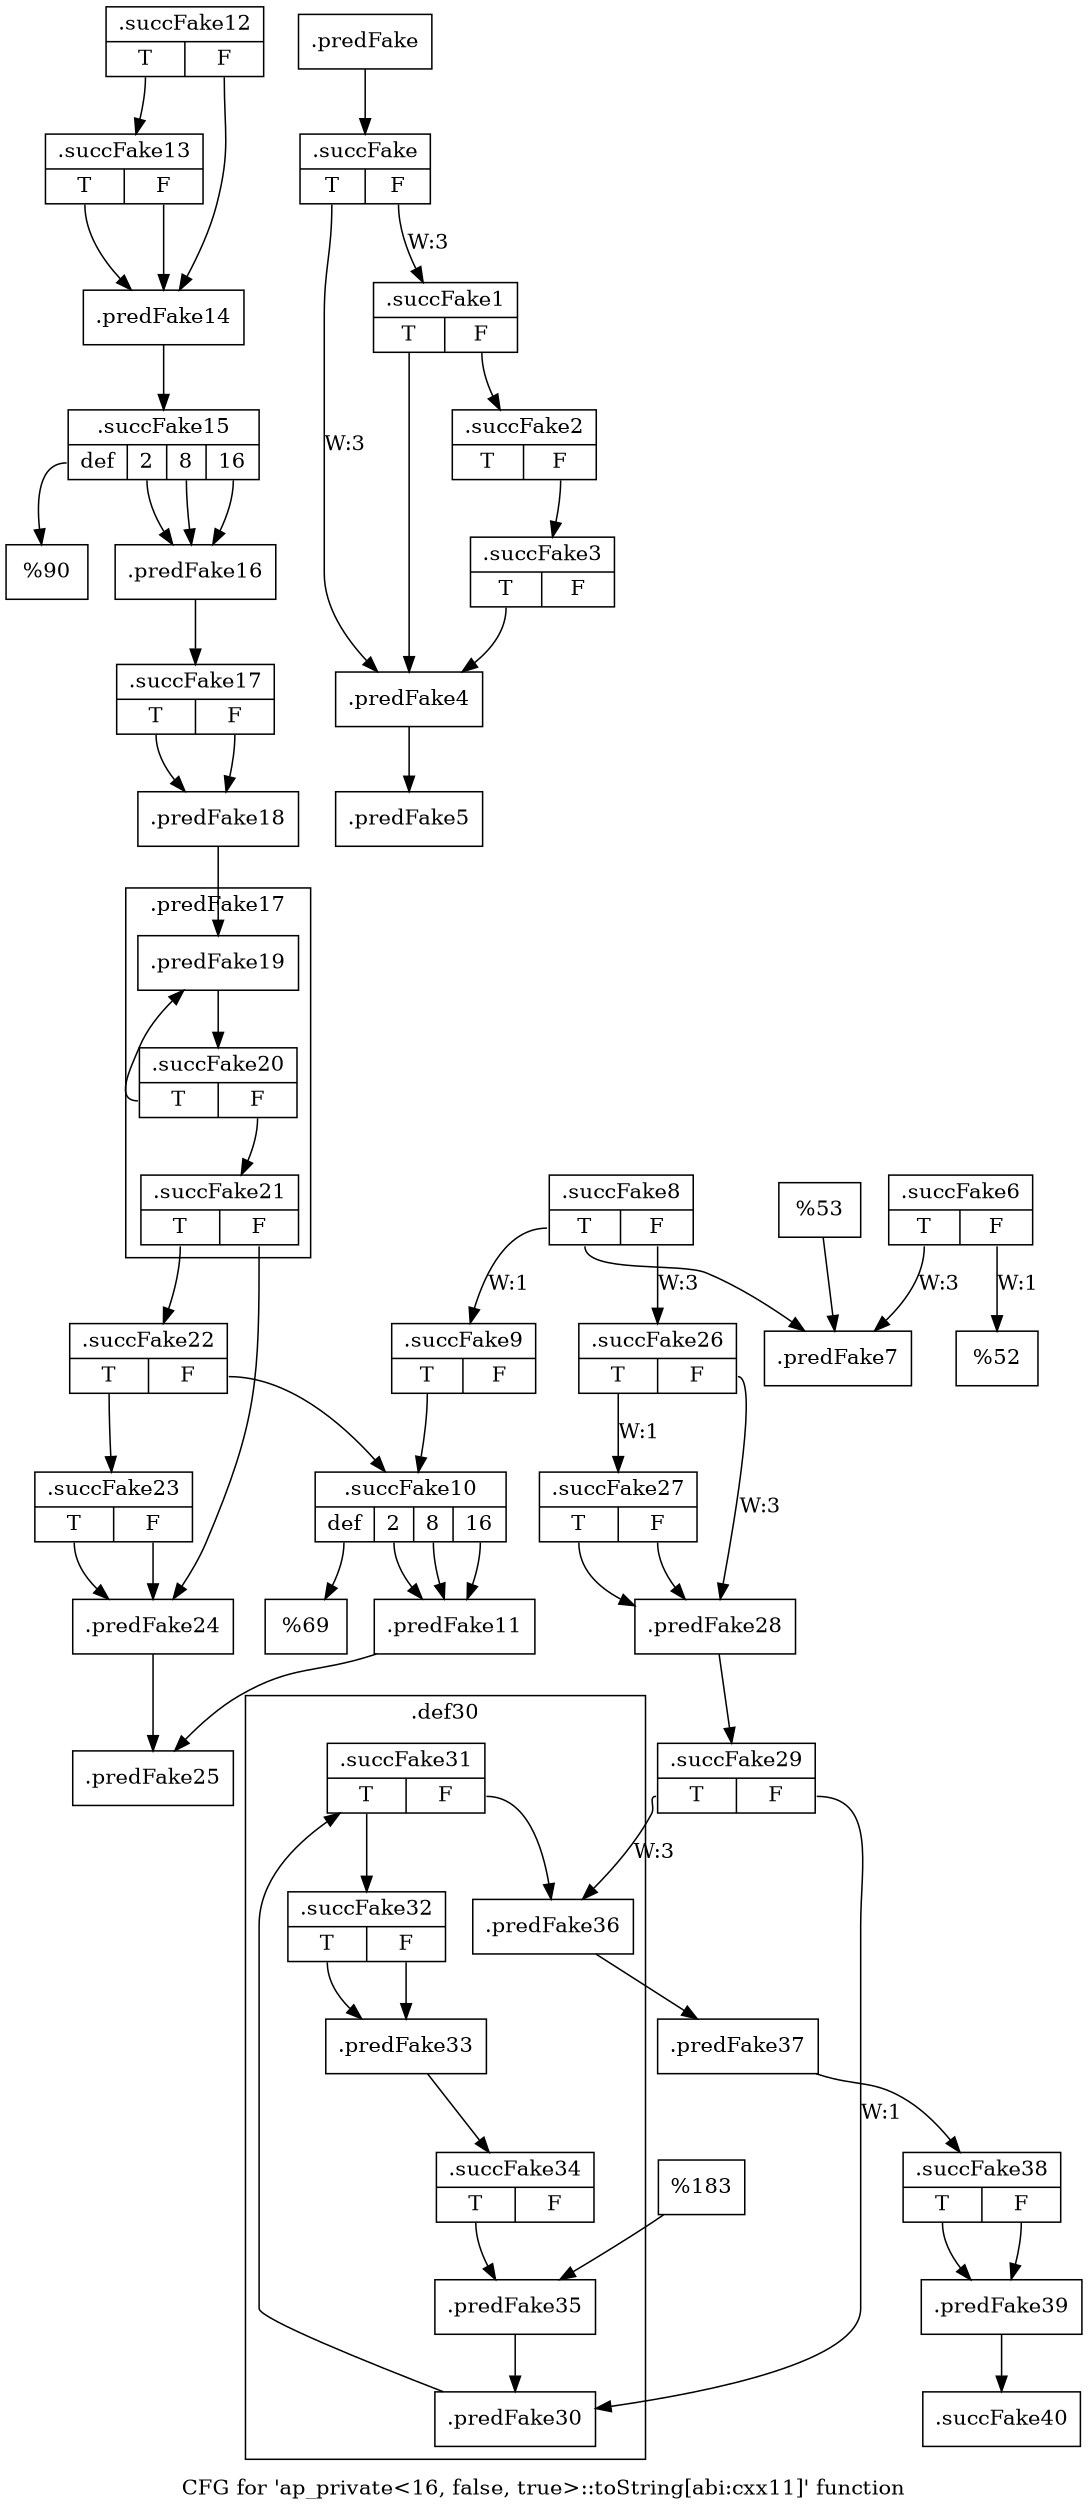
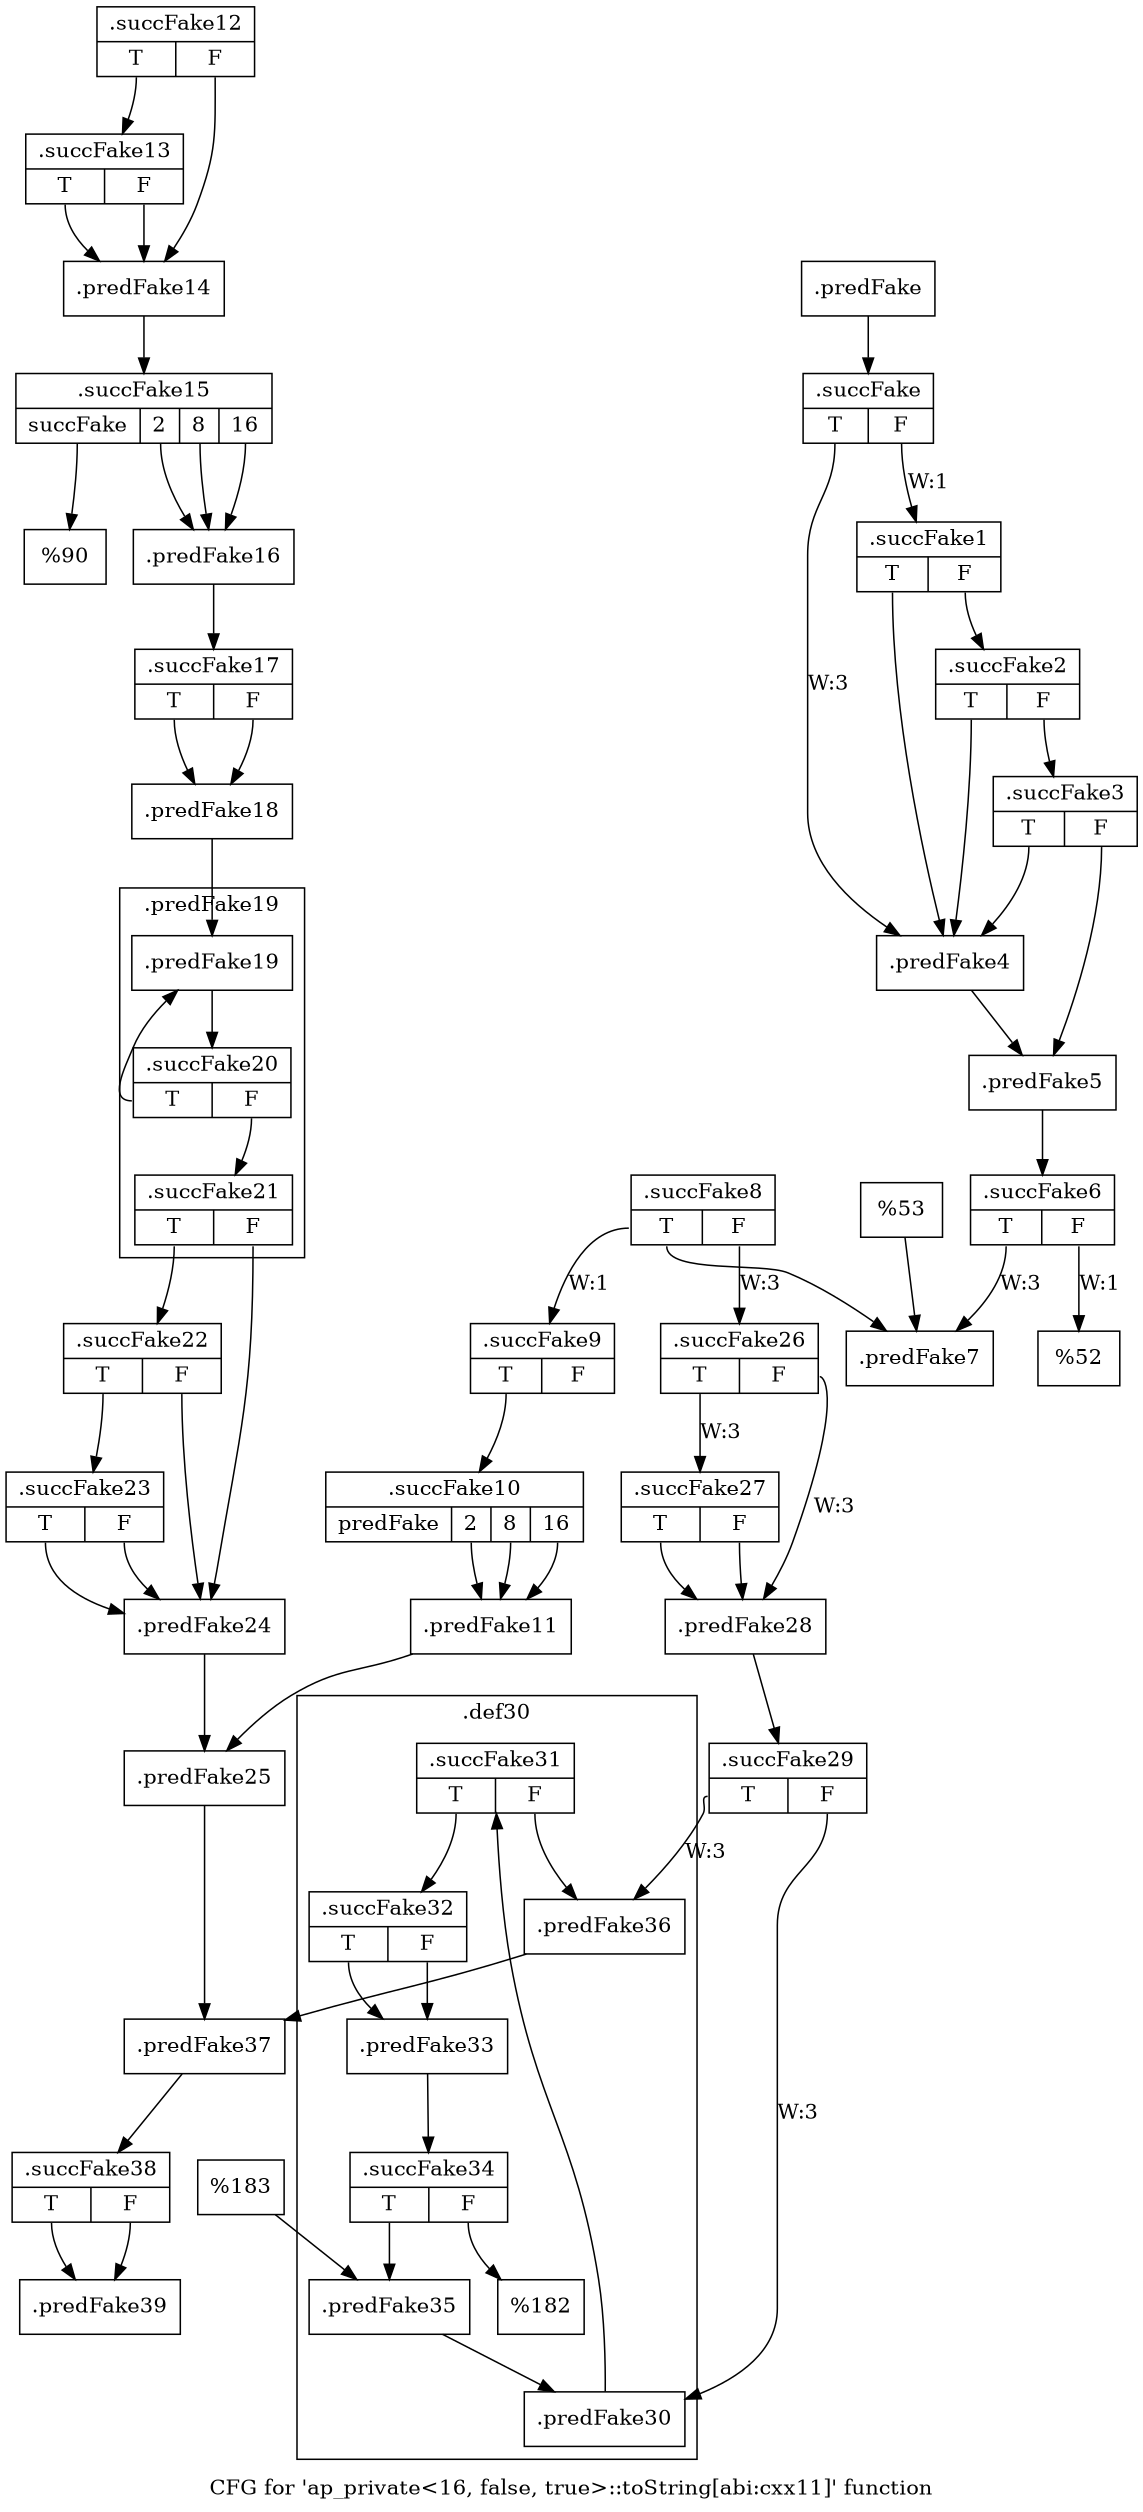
edge ".succFake" -> ".succFake1": label "W:3" -> "W:1"
node ".succFake15": text "def" -> "succFake"
edge ".succFake2" -> ".predFake4": added
cluster ".predFake17": label ".predFake17" -> ".predFake19"
edge ".succFake3" -> ".predFake5": added
edge ".predFake5" -> ".succFake6": added
edge ".succFake22" -> ".succFake10": now ".succFake22" -> ".predFake24"
edge ".succFake26" -> ".succFake27": label "W:1" -> "W:3"
node ".succFake10": text "def" -> "predFake"
node "%69": removed
edge ".predFake25" -> ".predFake37": added
edge ".succFake29" -> ".predFake30": label "W:1" -> "W:3"
node "%182": added
node ".succFake40": removed
